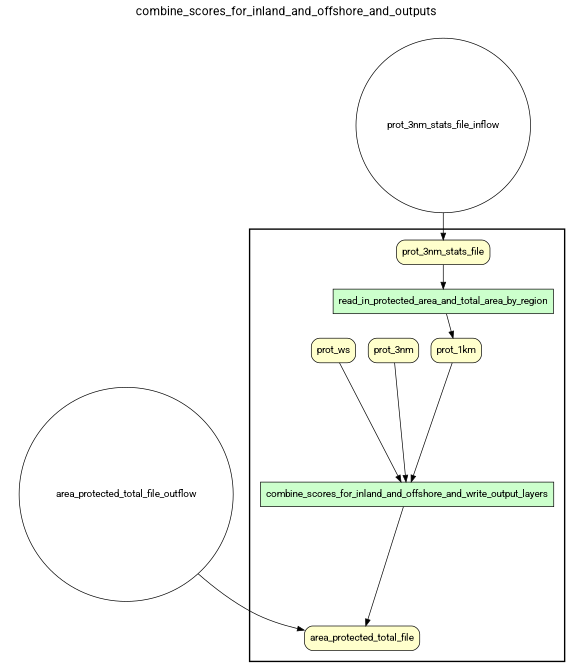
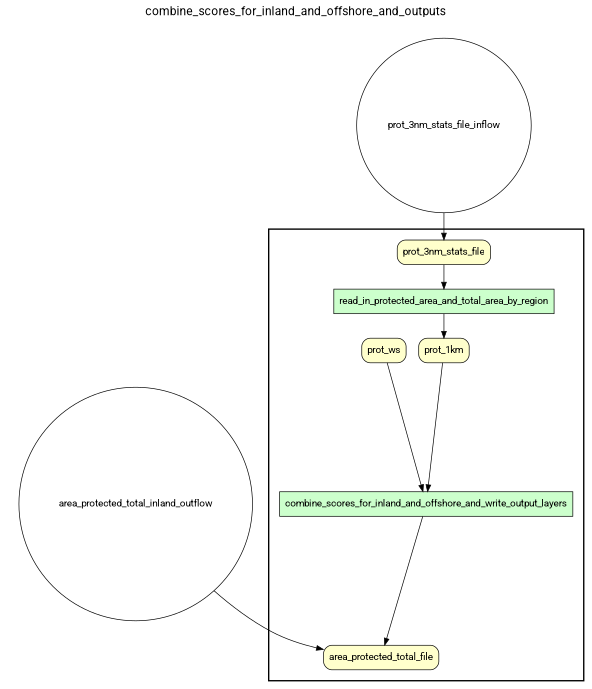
node "prot_3nm": removed
node "area_protected_total_file_outflow": label "area_protected_total_file_outflow" -> "area_protected_total_inland_outflow"
